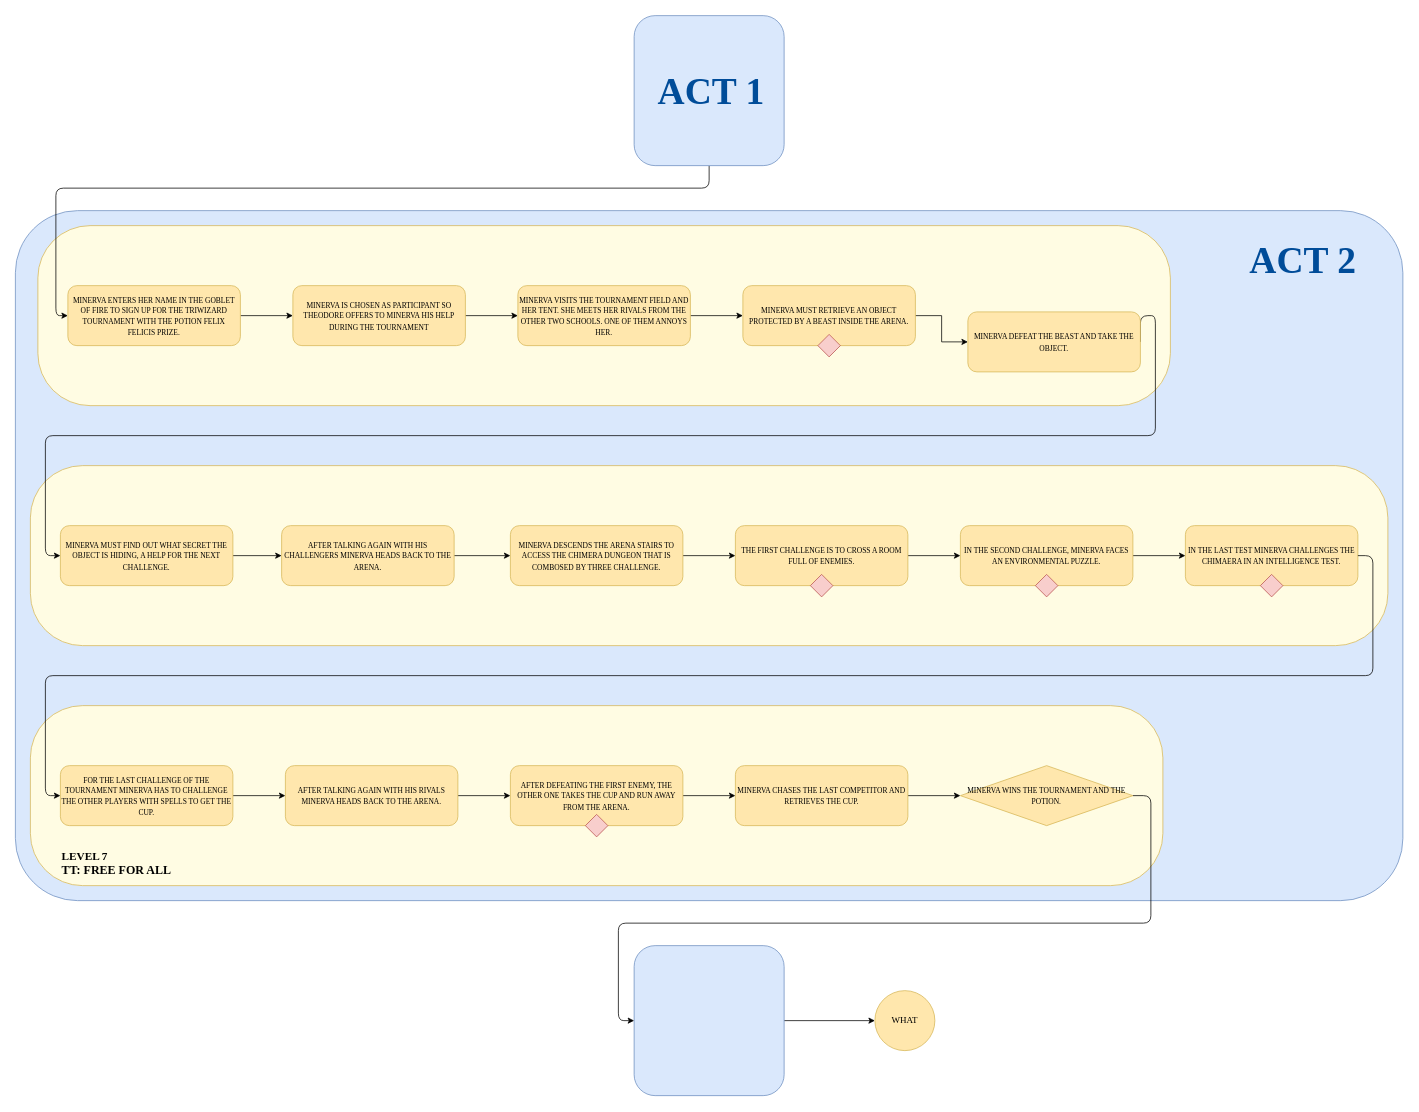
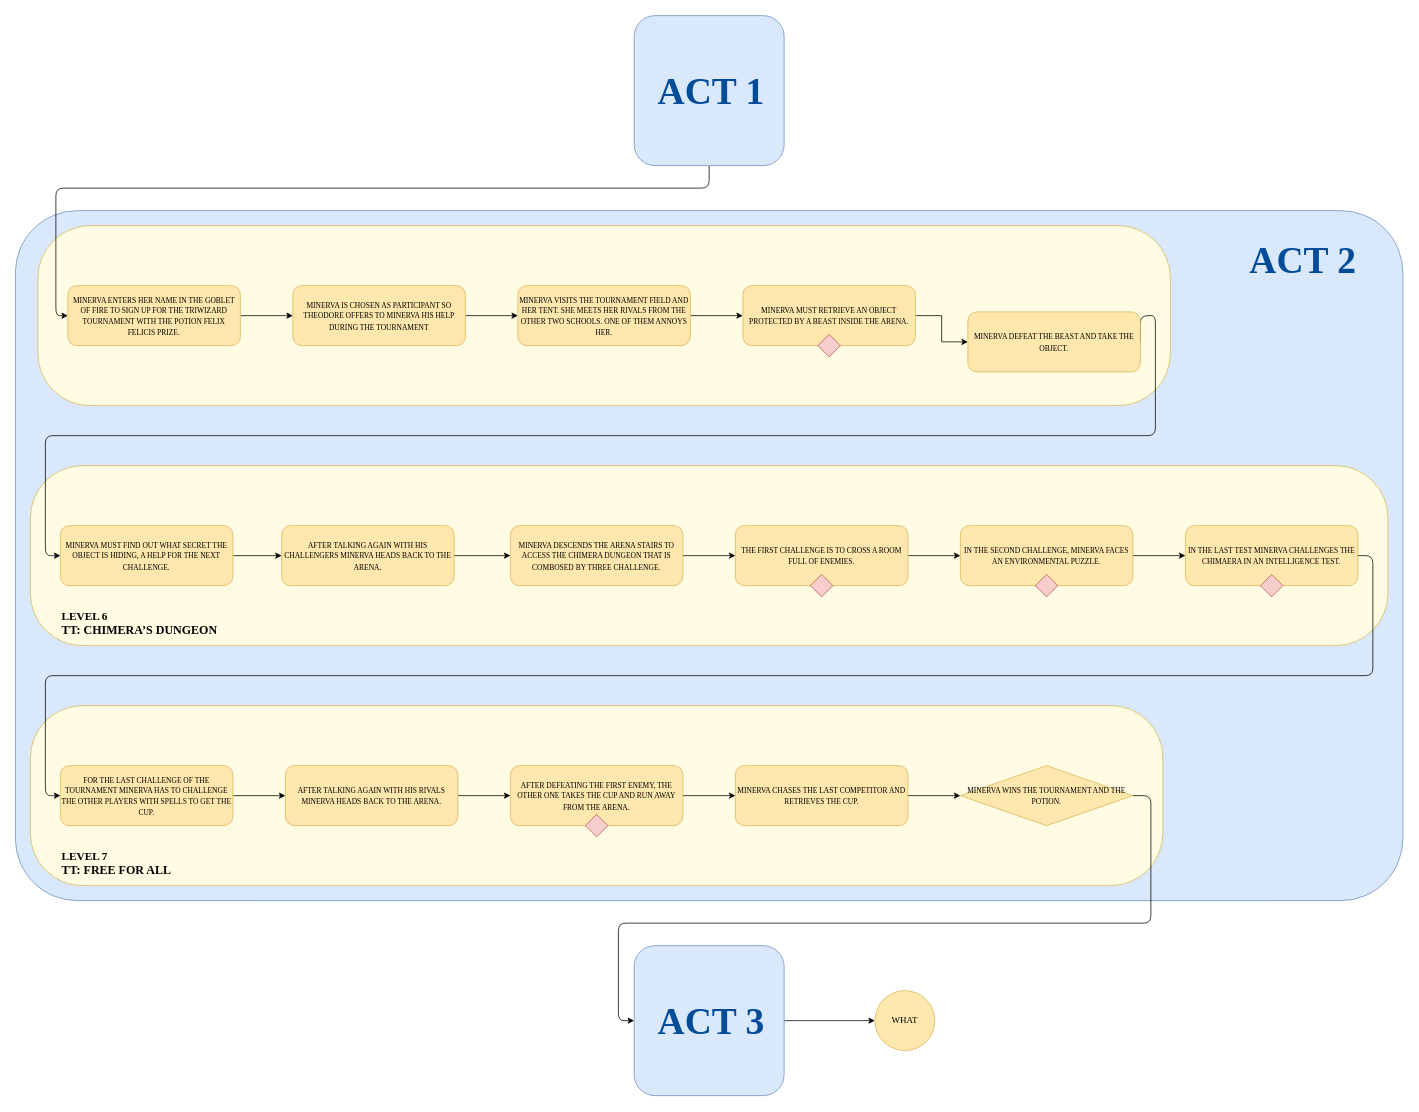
node "LEVEL 6 TT: CHIMERA’S DUNGEON": added
node "ACT 3": added
